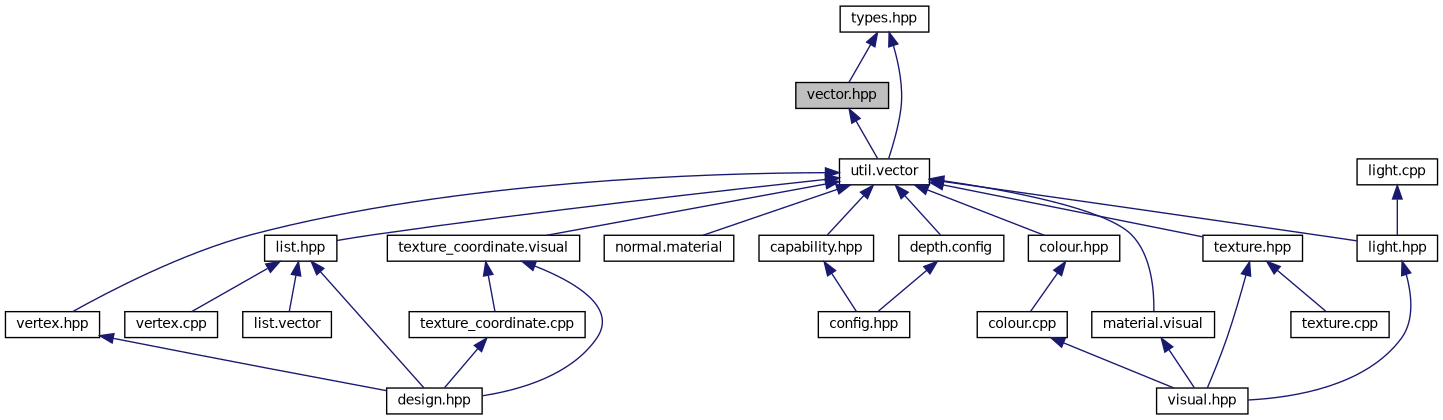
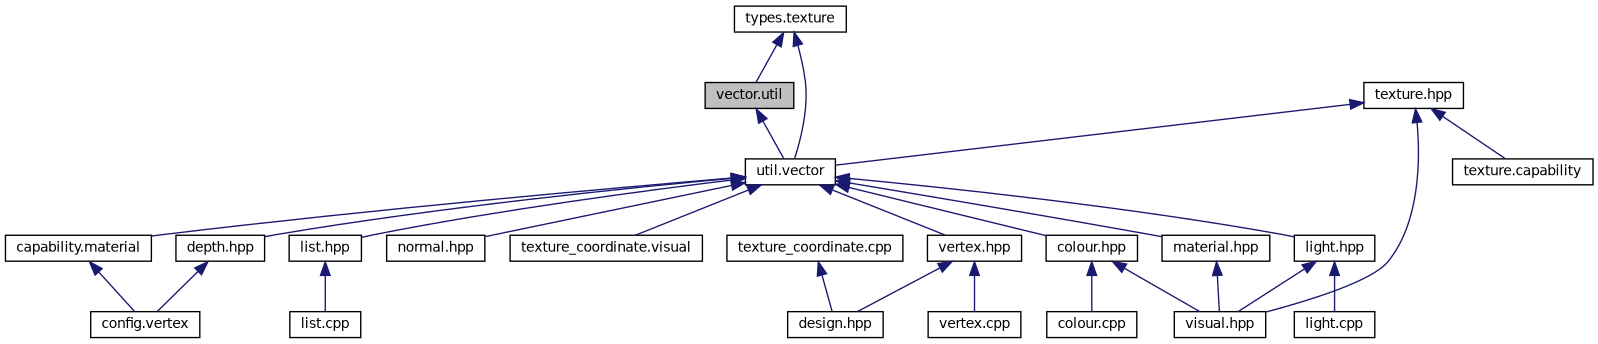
node "types.hpp": label "types.hpp" -> "types.texture"
node "vector.hpp": label "vector.hpp" -> "vector.util"
edge "light.hpp" -> "light.cpp": reversed
edge "texture.hpp" -> "util.vector": reversed
node "normal.material": label "normal.material" -> "normal.hpp"
node "capability.hpp": label "capability.hpp" -> "capability.material"
node "depth.config": label "depth.config" -> "depth.hpp"
edge "vertex.cpp" -> "list.hpp": now "vertex.cpp" -> "vertex.hpp"
edge "texture_coordinate.cpp" -> "texture_coordinate.visual": removed
node "list.vector": label "list.vector" -> "list.cpp"
node "config.hpp": label "config.hpp" -> "config.vertex"
node "material.visual": label "material.visual" -> "material.hpp"
node "texture.cpp": label "texture.cpp" -> "texture.capability"
edge "design.hpp" -> "list.hpp": removed
edge "design.hpp" -> "texture_coordinate.visual": removed
edge "visual.hpp" -> "colour.cpp": now "visual.hpp" -> "colour.hpp"
